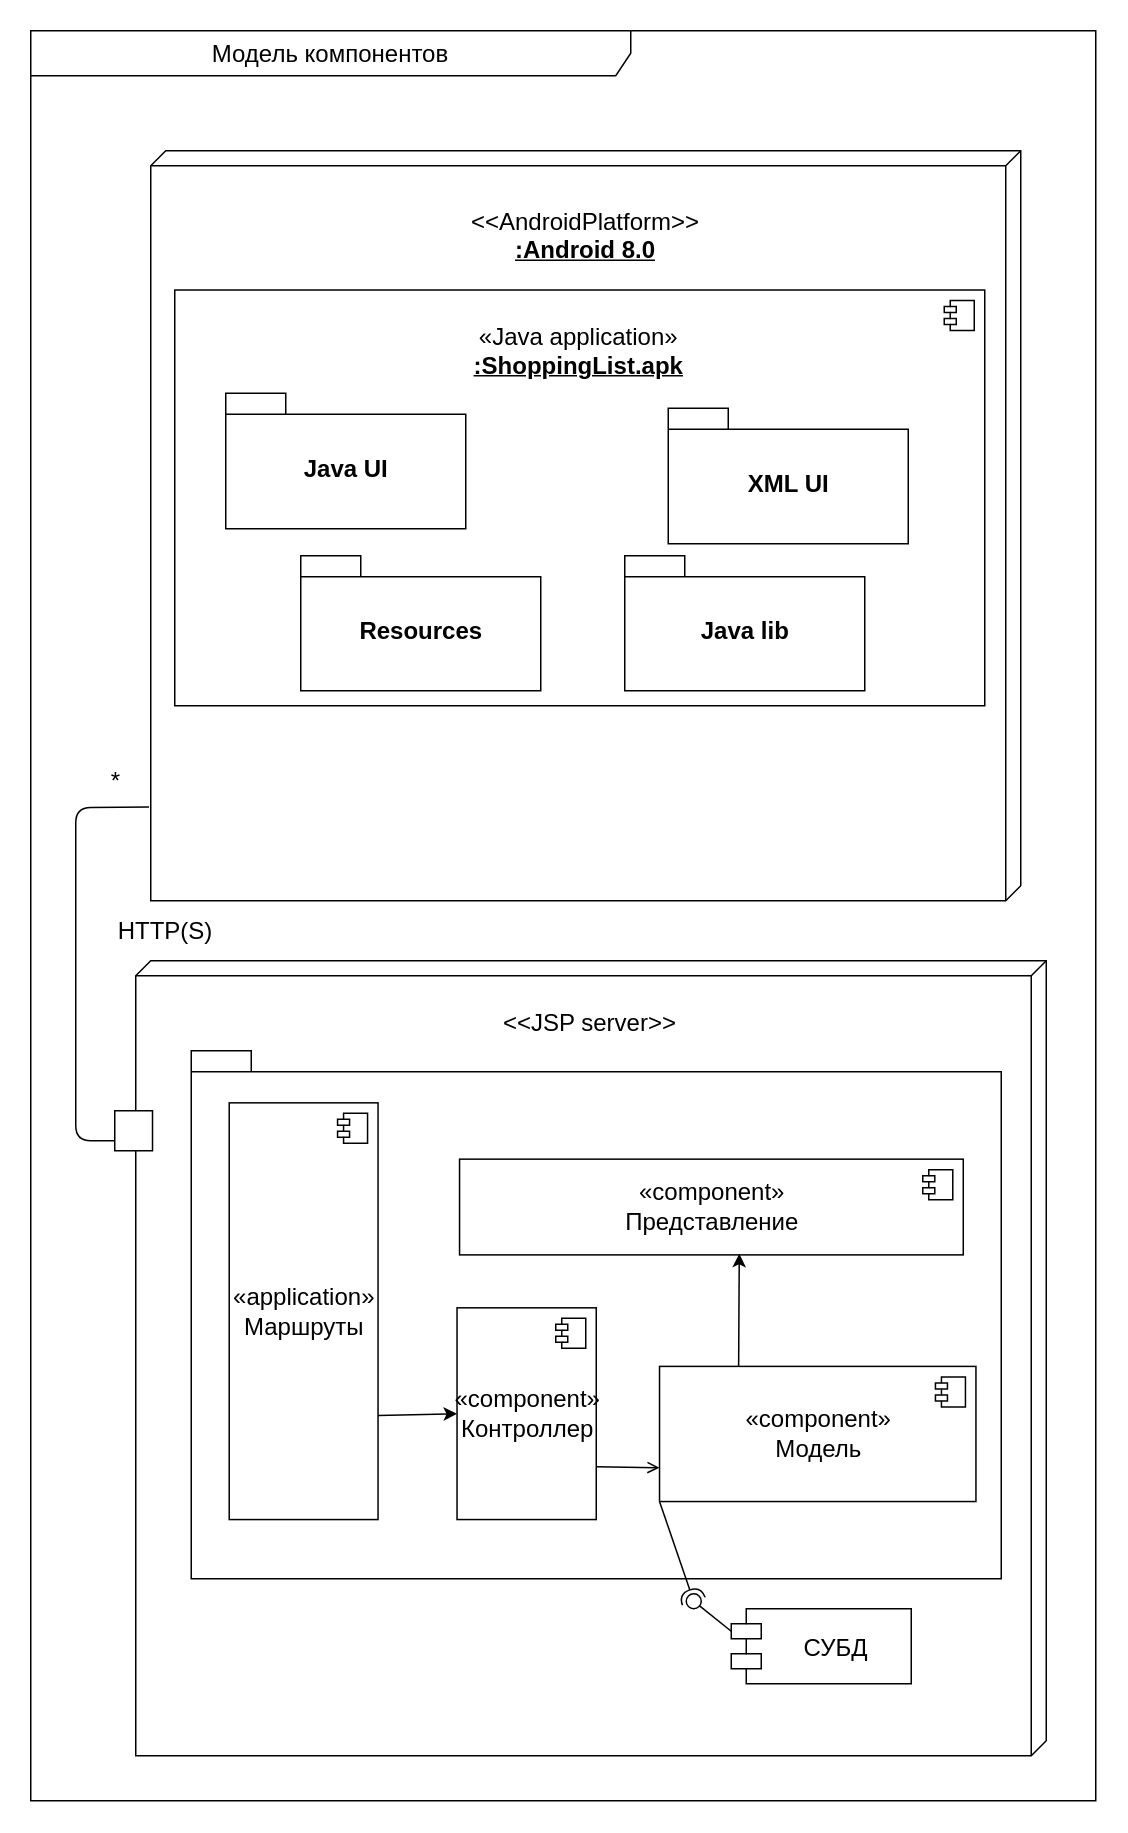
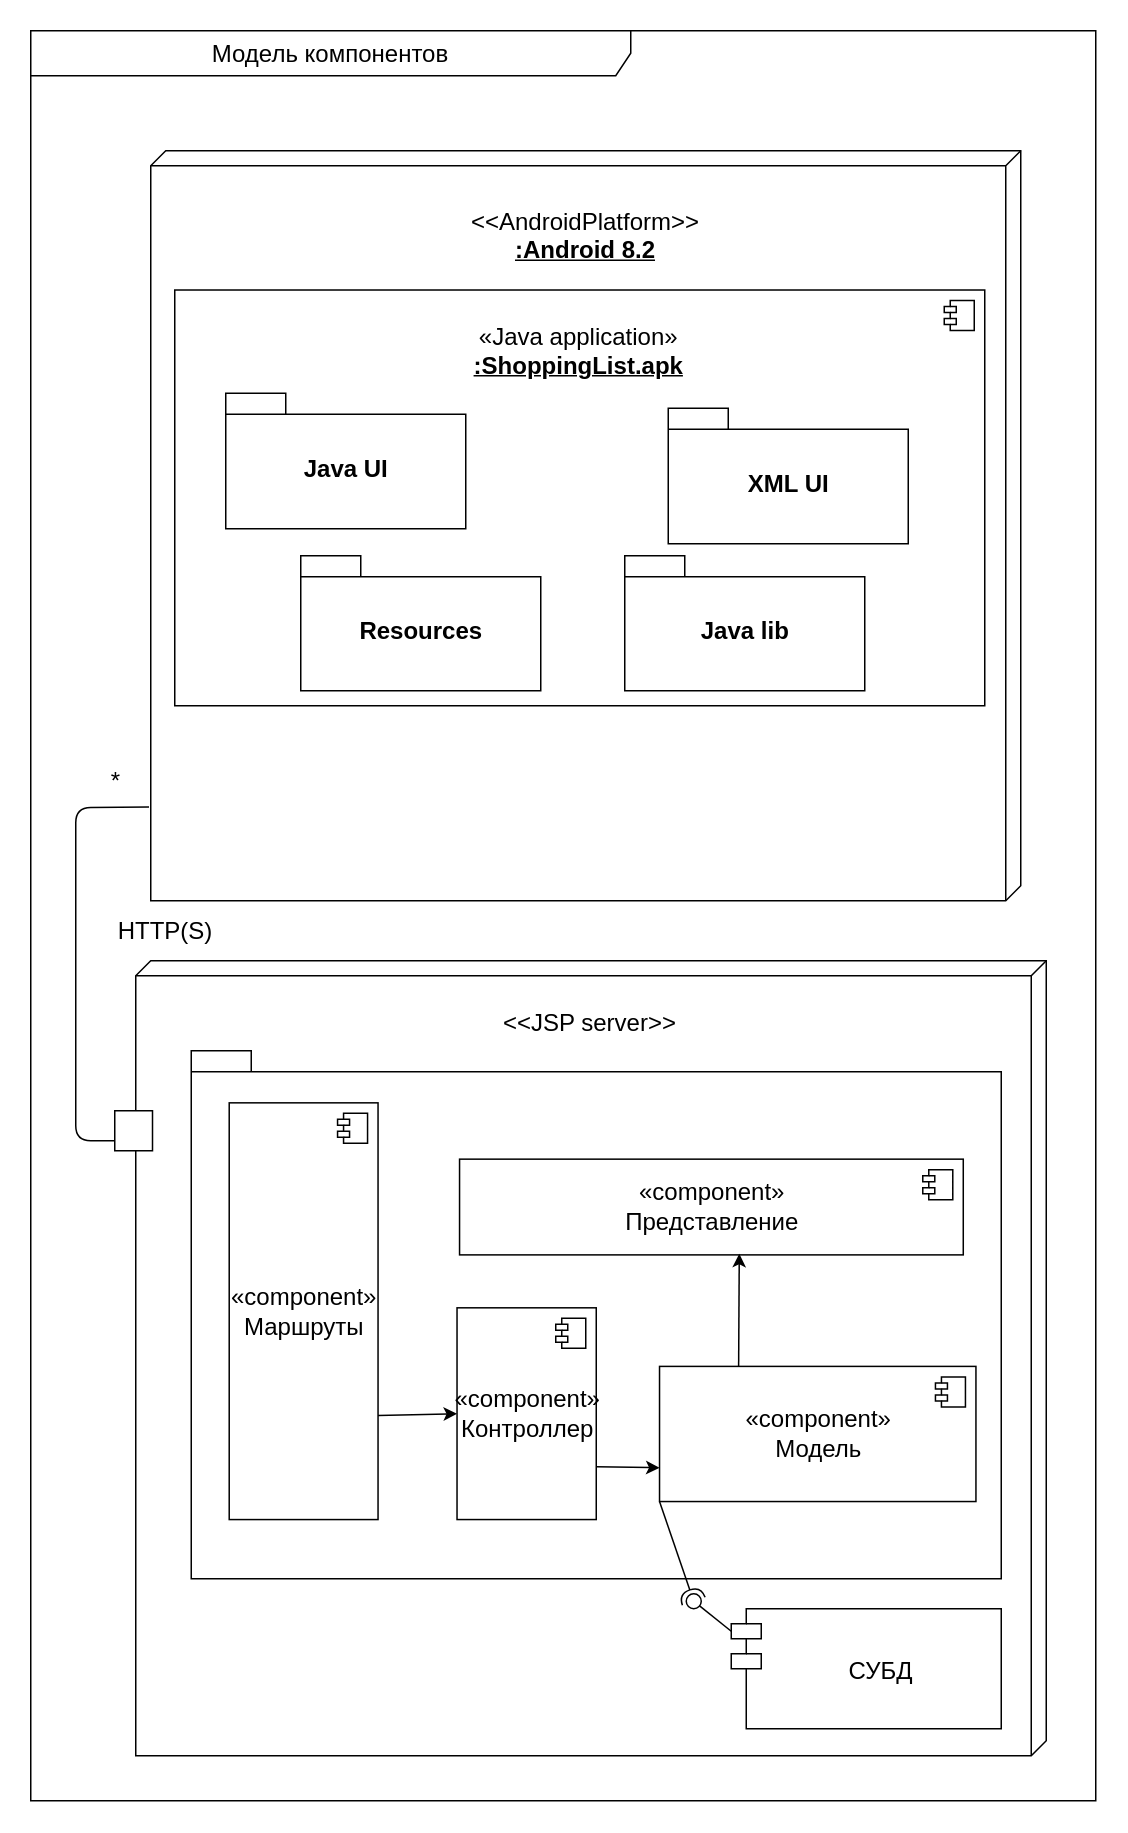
node "<<AndroidPlatform>> :Android 8.0": label "<<AndroidPlatform>> :Android 8.0" -> "<<AndroidPlatform>> :Android 8.2"
node "«application» Маршруты": label "«application» Маршруты" -> "«component» Маршруты"
edge "«component» Контроллер" -> "«component» Модель": arrowhead open -> classic
node "СУБД": size 180x75 -> 270x120
